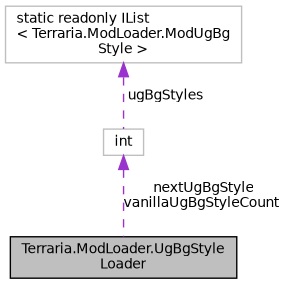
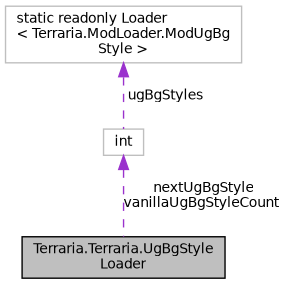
node "static readonly IList < Terraria.ModLoader.ModUgBg Style >": label "static readonly IList < Terraria.ModLoader.ModUgBg Style >" -> "static readonly Loader < Terraria.ModLoader.ModUgBg Style >"
node "Terraria.ModLoader.UgBgStyle Loader": label "Terraria.ModLoader.UgBgStyle Loader" -> "Terraria.Terraria.UgBgStyle Loader"
